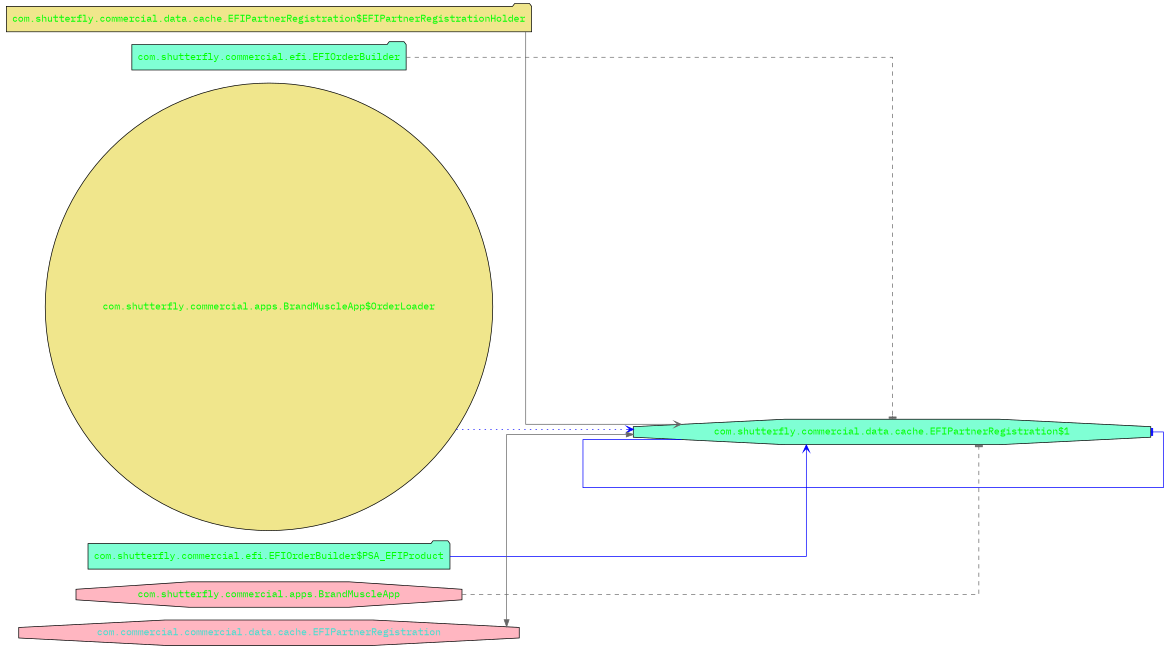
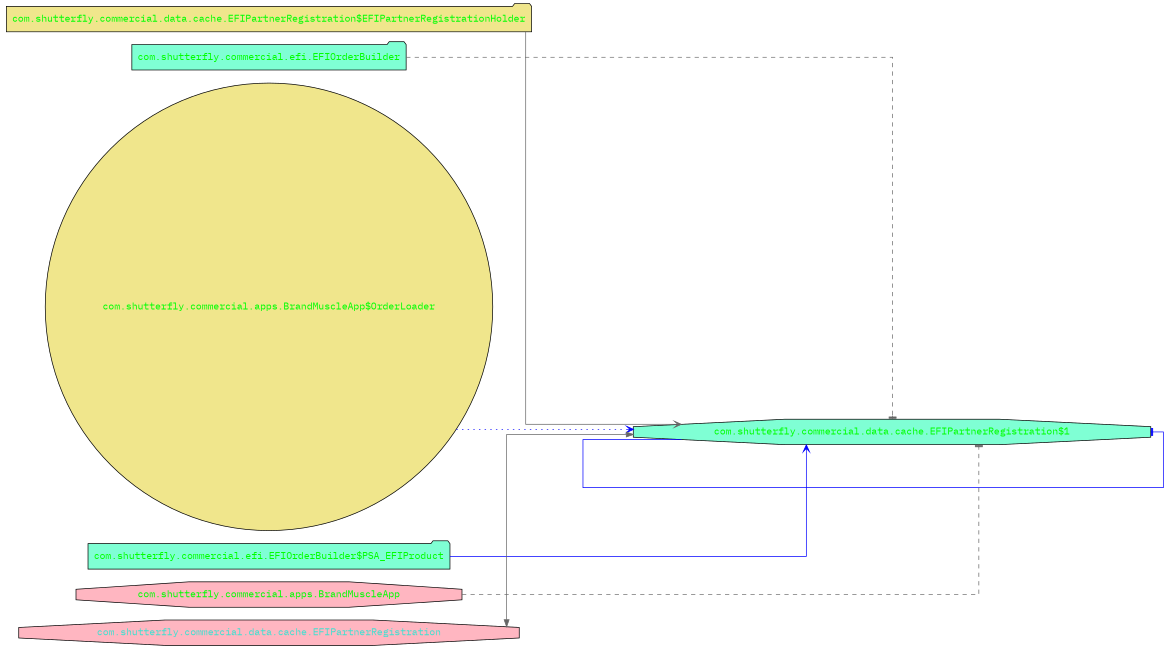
node "com.commercial.commercial.data.cache.EFIPartnerRegistration": label "com.commercial.commercial.data.cache.EFIPartnerRegistration" -> "com.shutterfly.commercial.data.cache.EFIPartnerRegistration"
